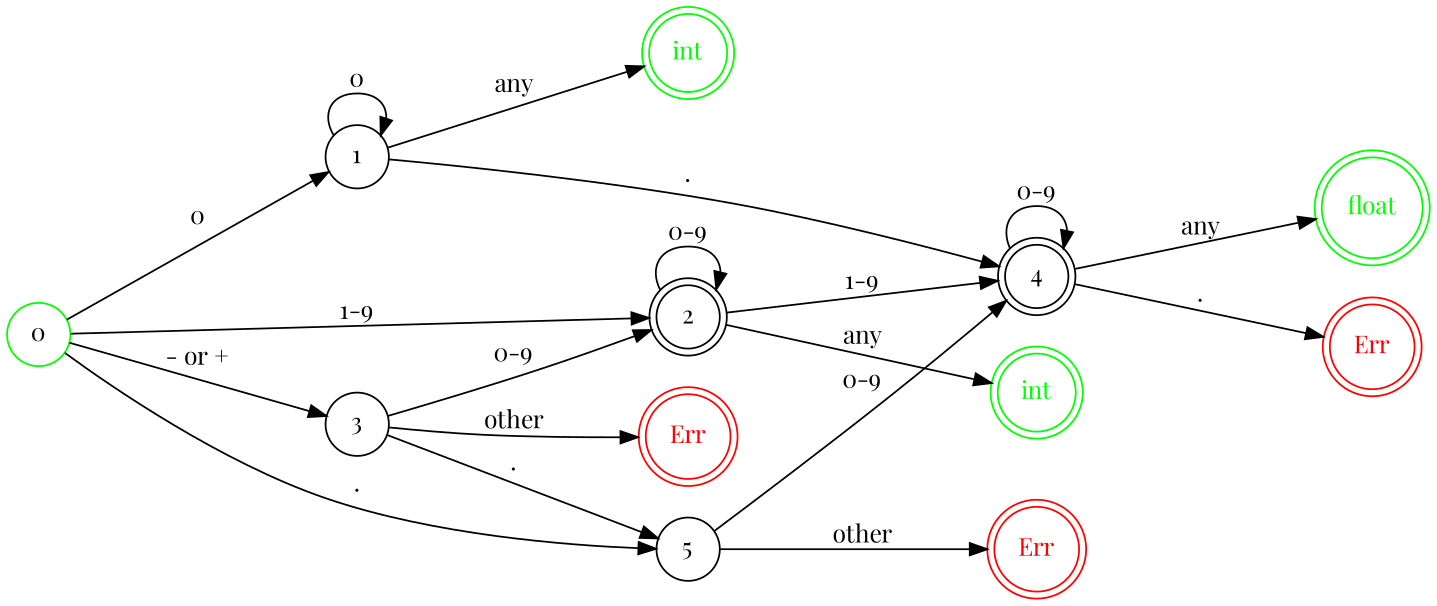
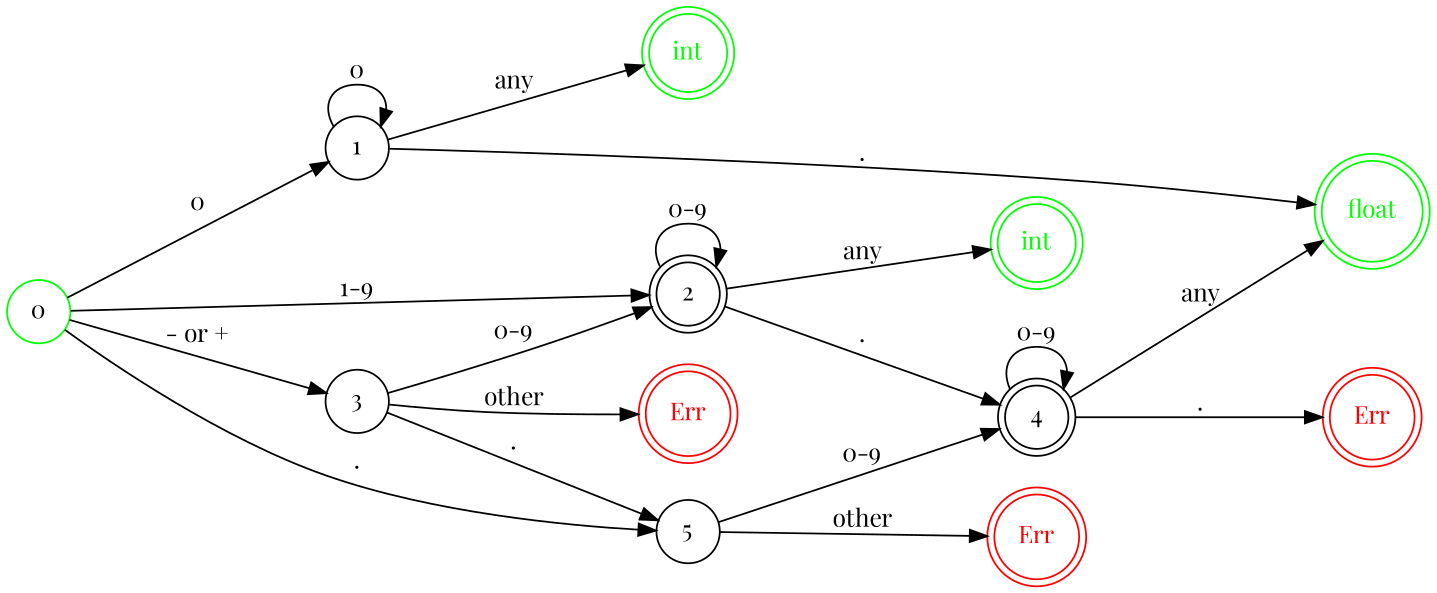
edge "1" -> "4": now "1" -> "float"
edge "2" -> "4": label "1-9" -> "."
